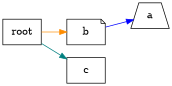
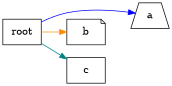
edge "b" -> "a": now "root" -> "a"
